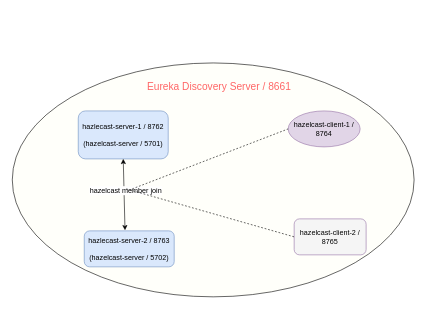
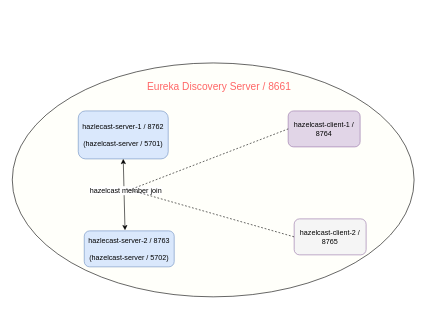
node "hazelcast-client-1 / 8764": shape ellipse -> rounded rectangle
